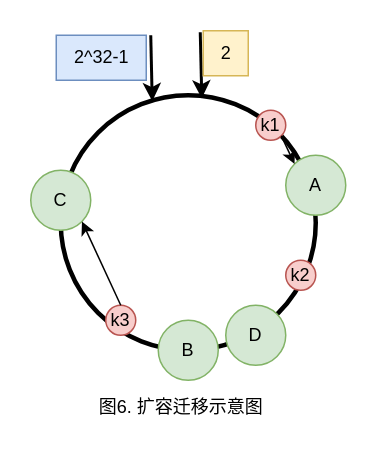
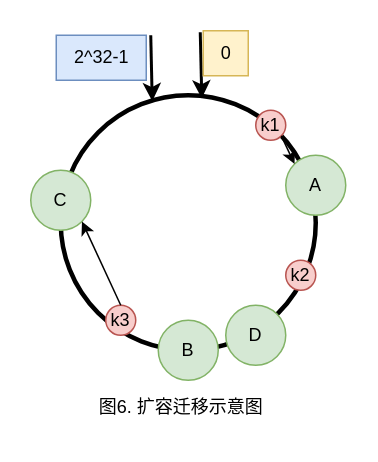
node "2": label "2" -> "0"
